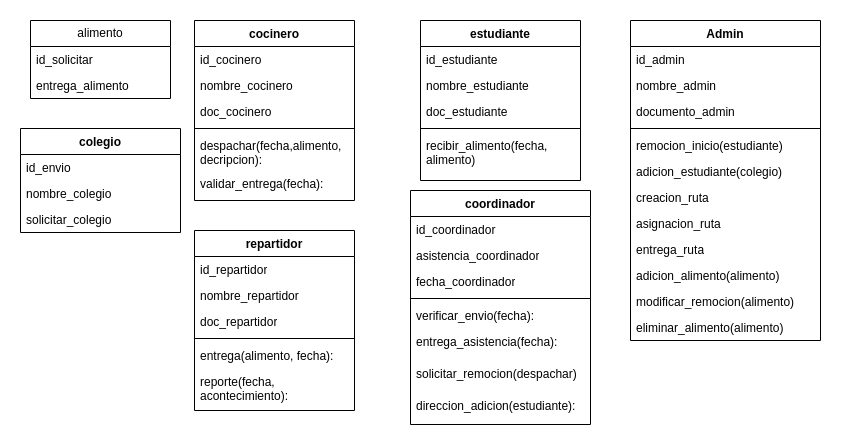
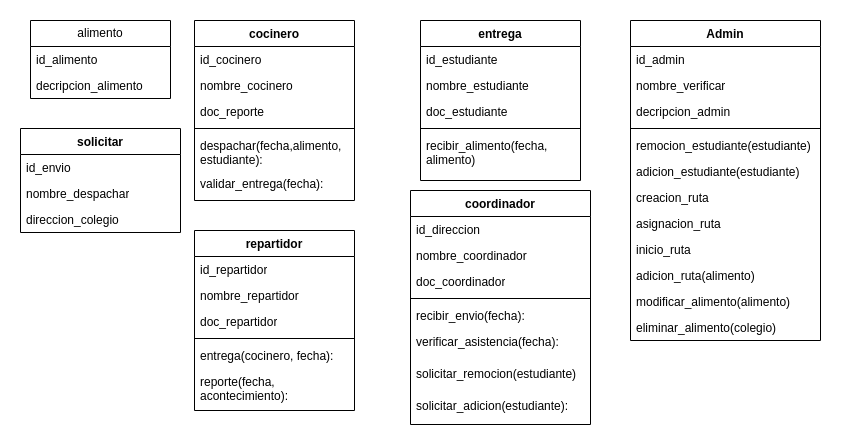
node "estudiante": label "estudiante" -> "entrega"
node "id_solicitar": label "id_solicitar" -> "id_alimento"
node "entrega_alimento": label "entrega_alimento" -> "decripcion_alimento"
node "nombre_admin": label "nombre_admin" -> "nombre_verificar"
node "doc_cocinero": label "doc_cocinero" -> "doc_reporte"
node "documento_admin": label "documento_admin" -> "decripcion_admin"
node "colegio": label "colegio" -> "solicitar"
node "remocion_inicio(estudiante)": label "remocion_inicio(estudiante)" -> "remocion_estudiante(estudiante)"
node "despachar(fecha,alimento, decripcion):": label "despachar(fecha,alimento, decripcion):" -> "despachar(fecha,alimento, estudiante):"
node "adicion_estudiante(colegio)": label "adicion_estudiante(colegio)" -> "adicion_estudiante(estudiante)"
node "nombre_colegio": label "nombre_colegio" -> "nombre_despachar"
node "solicitar_colegio": label "solicitar_colegio" -> "direccion_colegio"
node "id_coordinador": label "id_coordinador" -> "id_direccion"
node "entrega_ruta": label "entrega_ruta" -> "inicio_ruta"
node "asistencia_coordinador": label "asistencia_coordinador" -> "nombre_coordinador"
node "adicion_alimento(alimento)": label "adicion_alimento(alimento)" -> "adicion_ruta(alimento)"
node "fecha_coordinador": label "fecha_coordinador" -> "doc_coordinador"
node "modificar_remocion(alimento)": label "modificar_remocion(alimento)" -> "modificar_alimento(alimento)"
node "verificar_envio(fecha):": label "verificar_envio(fecha):" -> "recibir_envio(fecha):"
node "eliminar_alimento(alimento)": label "eliminar_alimento(alimento)" -> "eliminar_alimento(colegio)"
node "entrega_asistencia(fecha):": label "entrega_asistencia(fecha):" -> "verificar_asistencia(fecha):"
node "entrega(alimento, fecha):": label "entrega(alimento, fecha):" -> "entrega(cocinero, fecha):"
node "solicitar_remocion(despachar)": label "solicitar_remocion(despachar)" -> "solicitar_remocion(estudiante)"
node "direccion_adicion(estudiante):": label "direccion_adicion(estudiante):" -> "solicitar_adicion(estudiante):"
